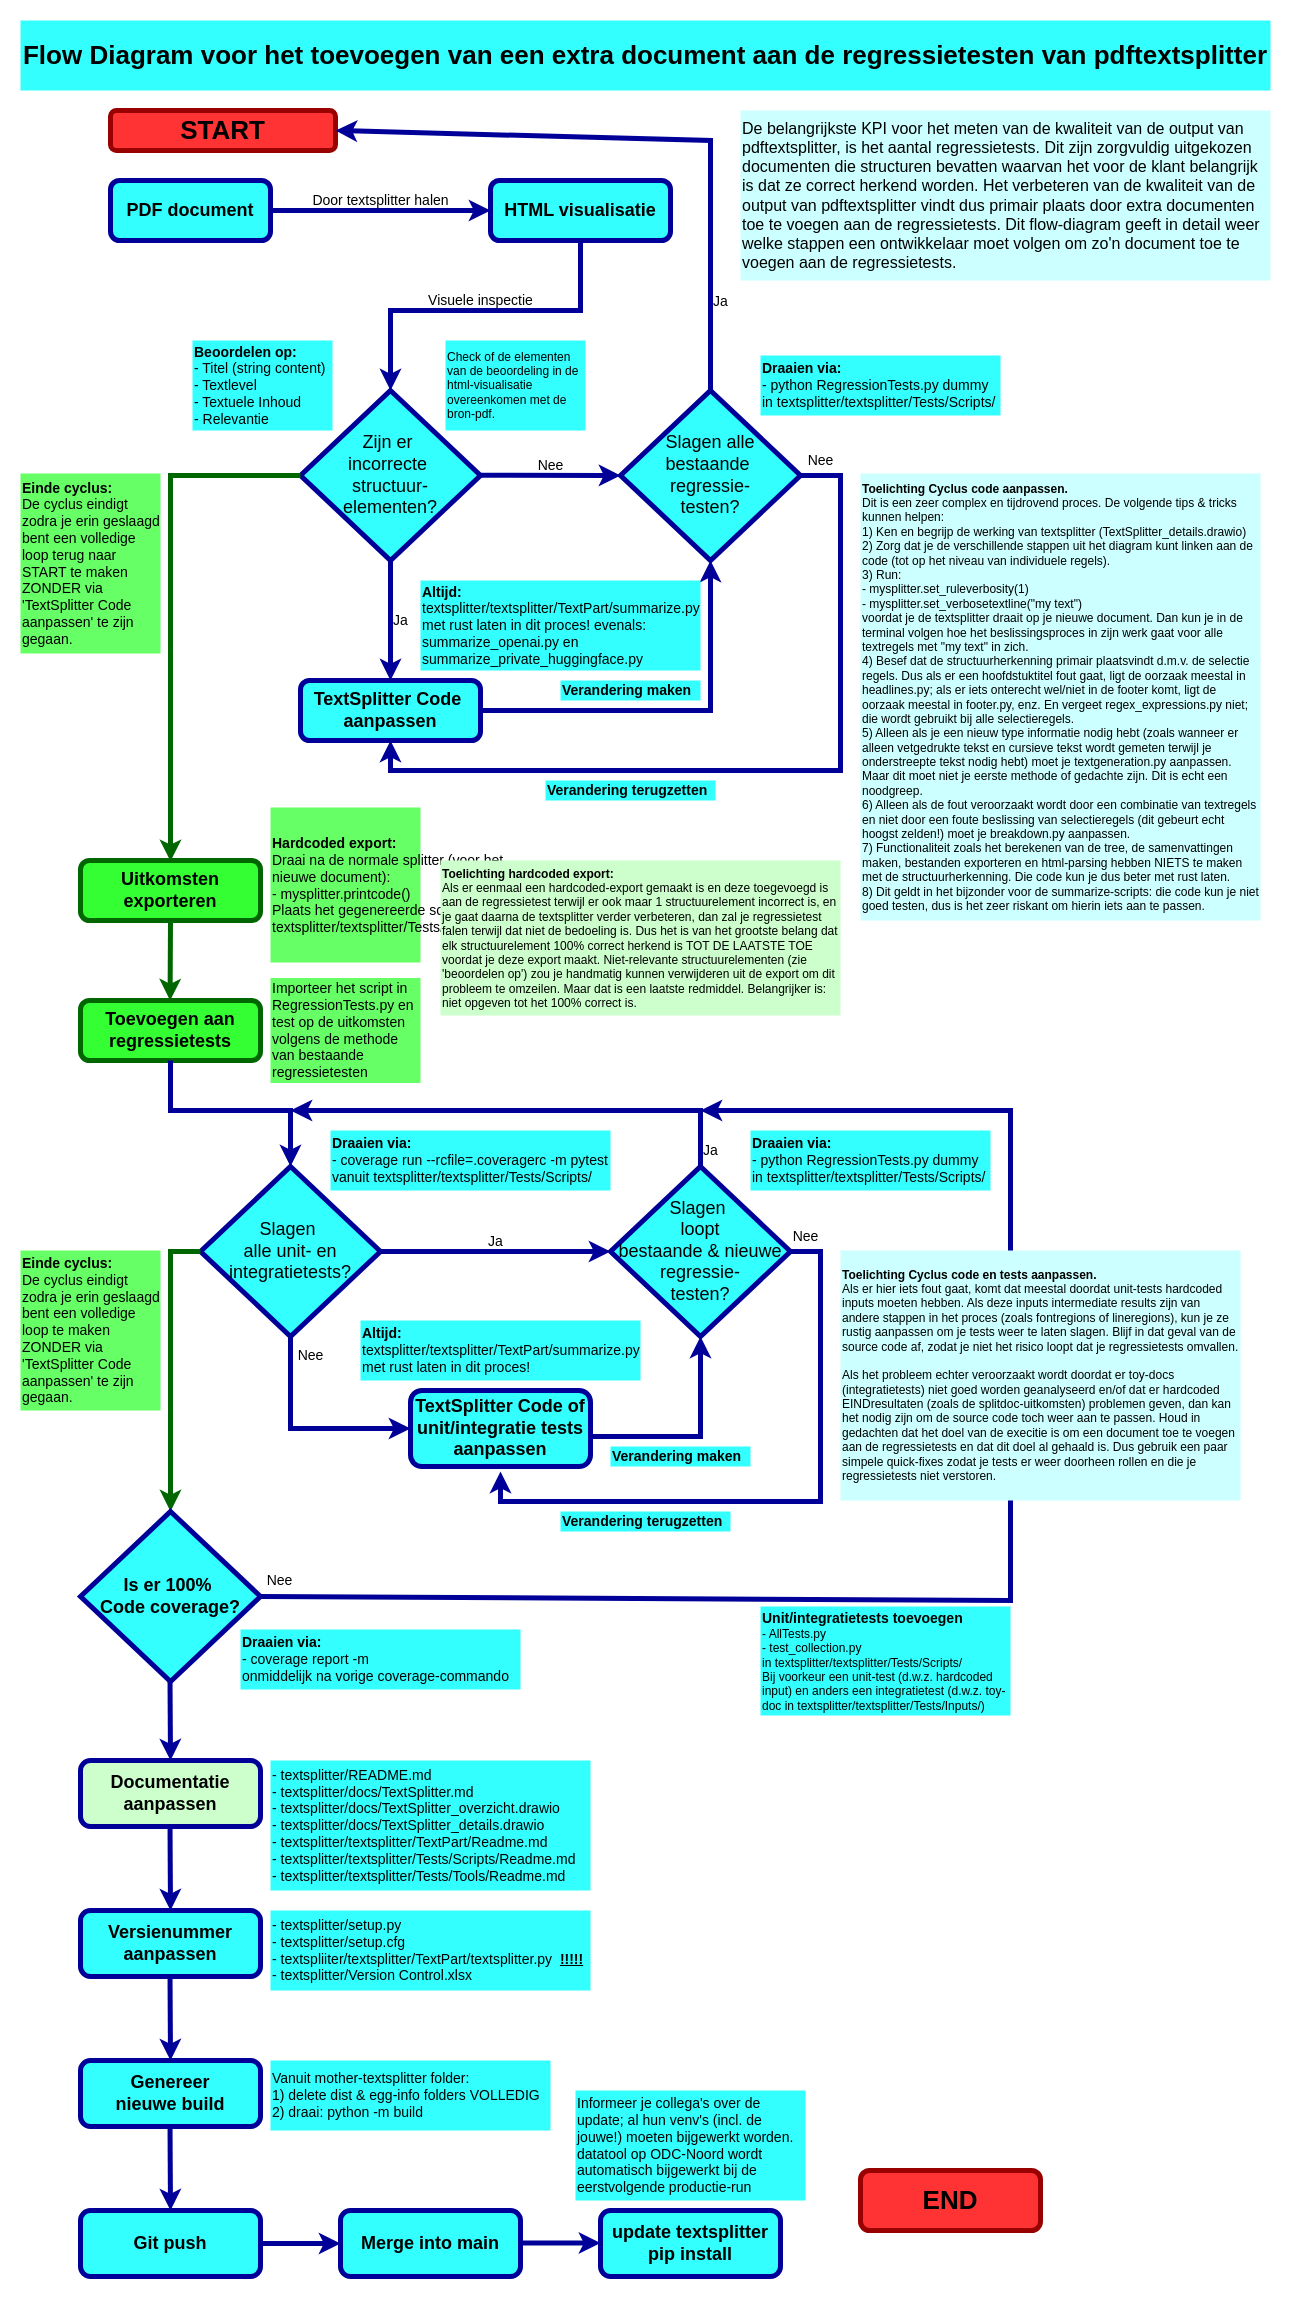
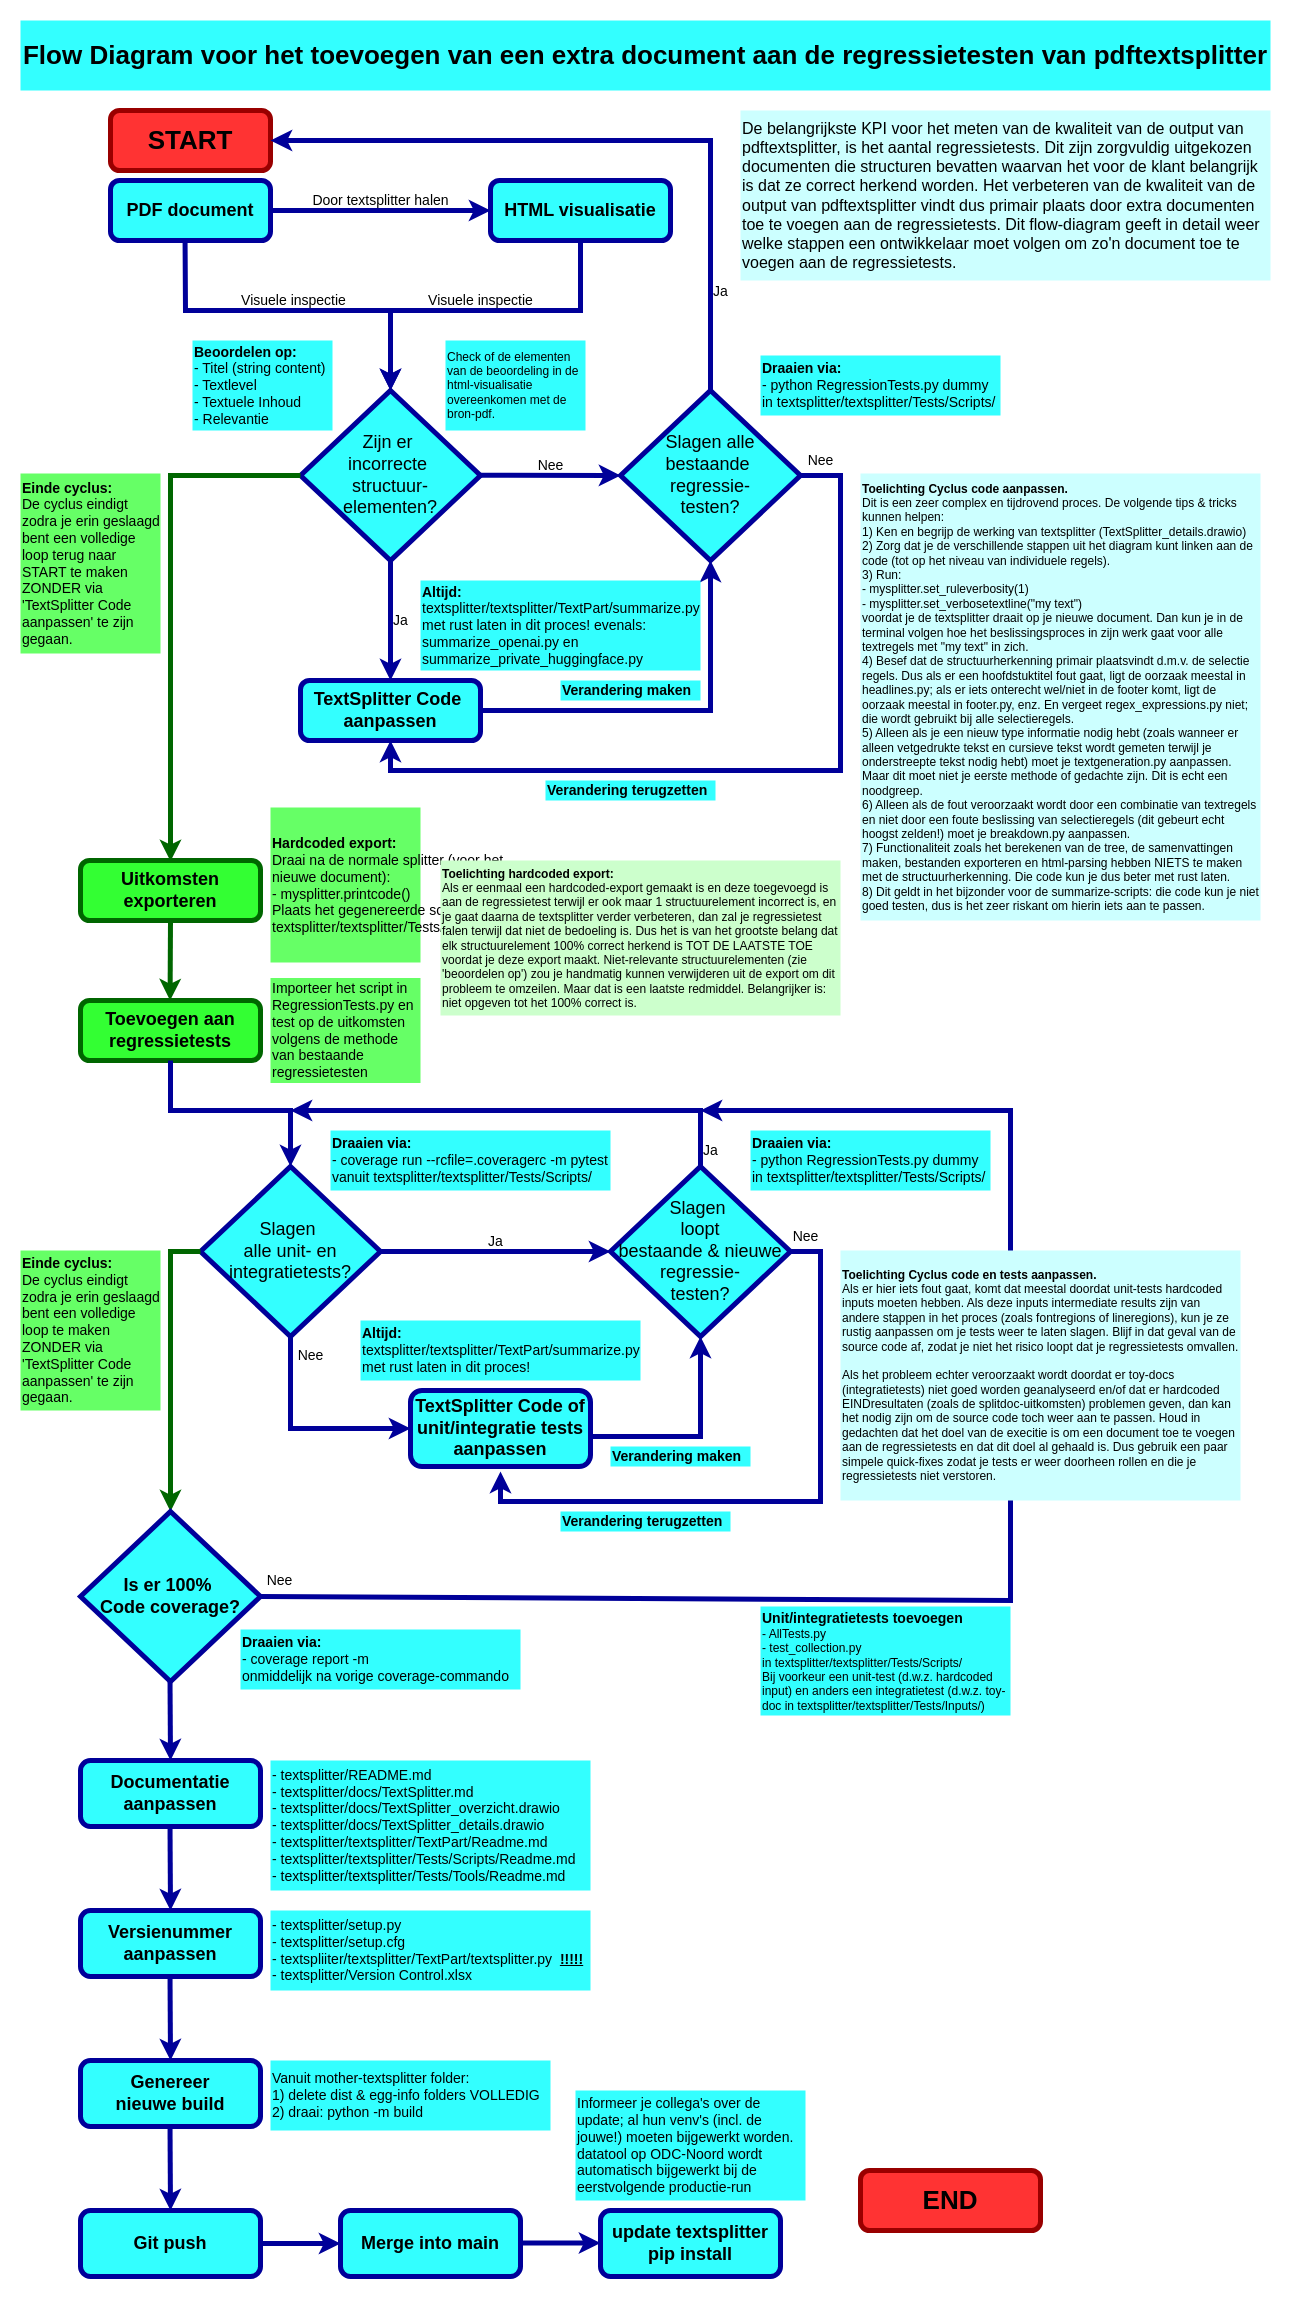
node "START": size 225x40 -> 160x60
edge "PDF document" -> "Zijn er incorrecte structuur- elementen?": added, label "Visuele inspectie"
node "Documentatie aanpassen": fillcolor #ccffcc -> #33ffff
